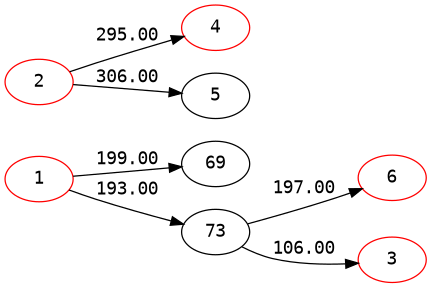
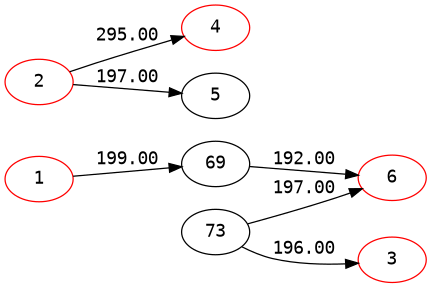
edge "2" -> "5": label "306.00" -> "197.00"
edge "69" -> "6": added, label "192.00"
edge "1" -> "73": removed, label "193.00"
edge "73" -> "3": label "106.00" -> "196.00"
